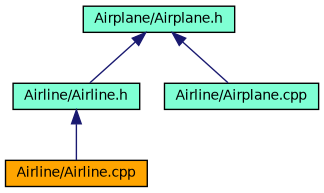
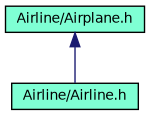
node "Airplane/Airplane.h": label "Airplane/Airplane.h" -> "Airline/Airplane.h"
node "Airline/Airplane.cpp": removed
node "Airline/Airline.cpp": removed
